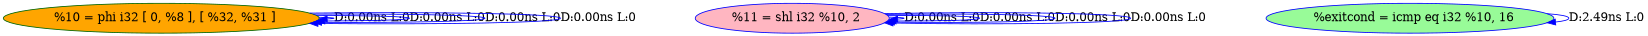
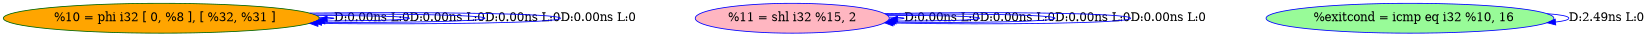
node "%11 = shl i32 %10, 2": label "%11 = shl i32 %10, 2" -> "%11 = shl i32 %15, 2"
